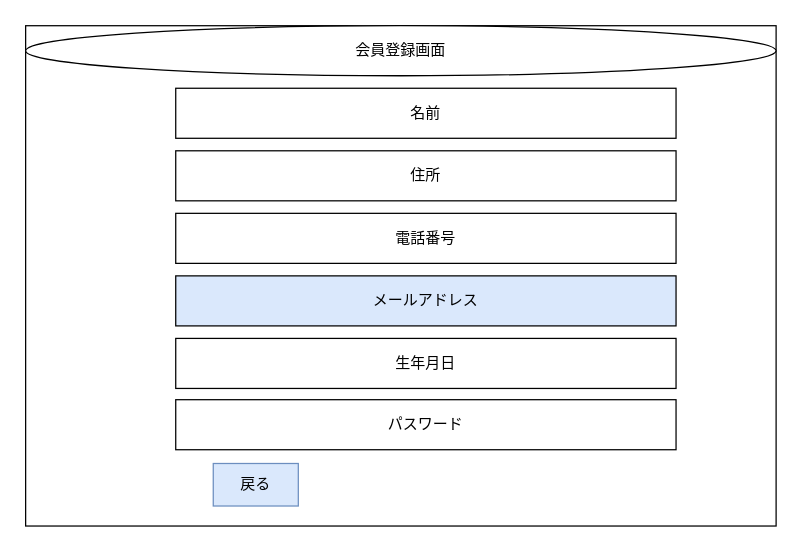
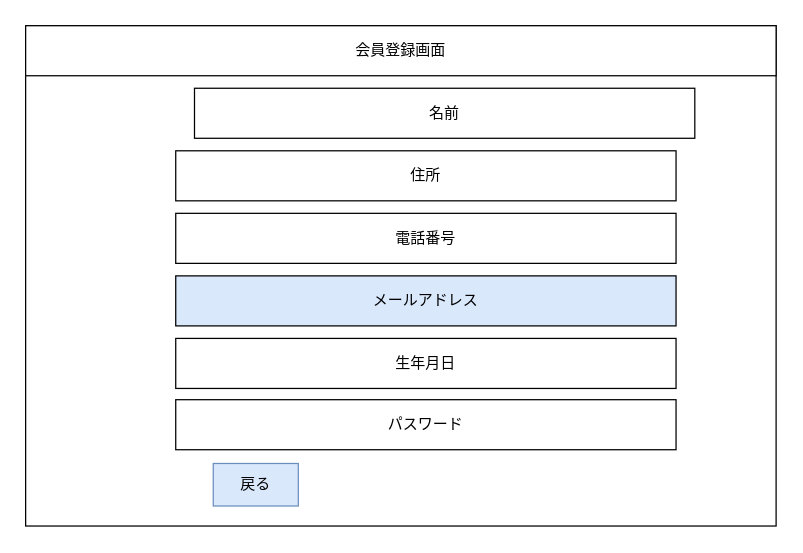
node "会員登録画面": shape ellipse -> rectangle
node "名前": moved (426, 113) -> (444, 113)
